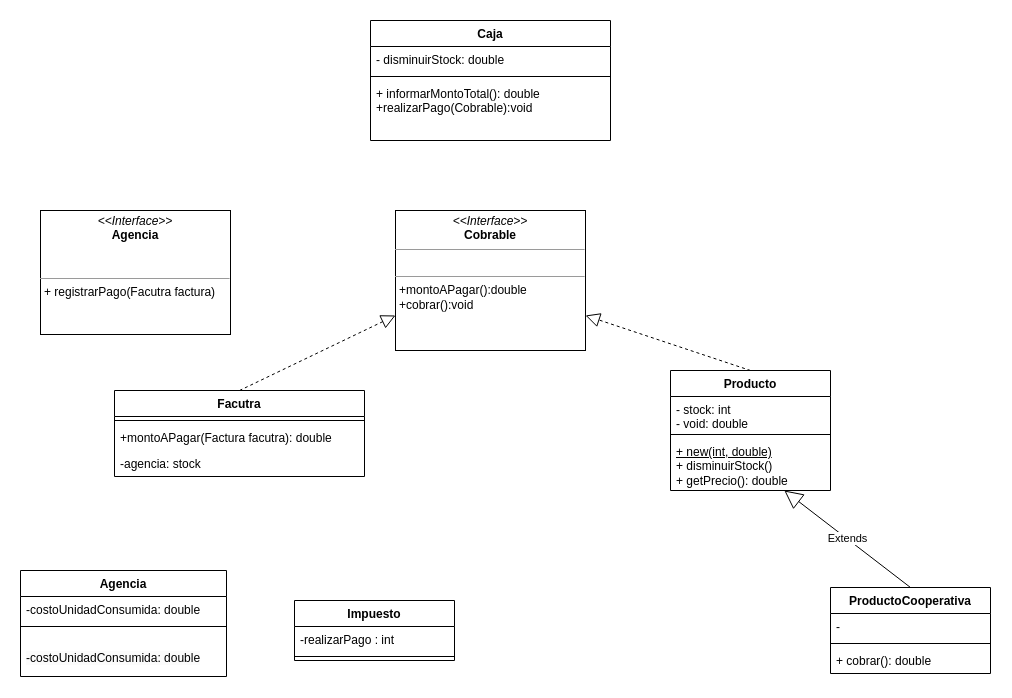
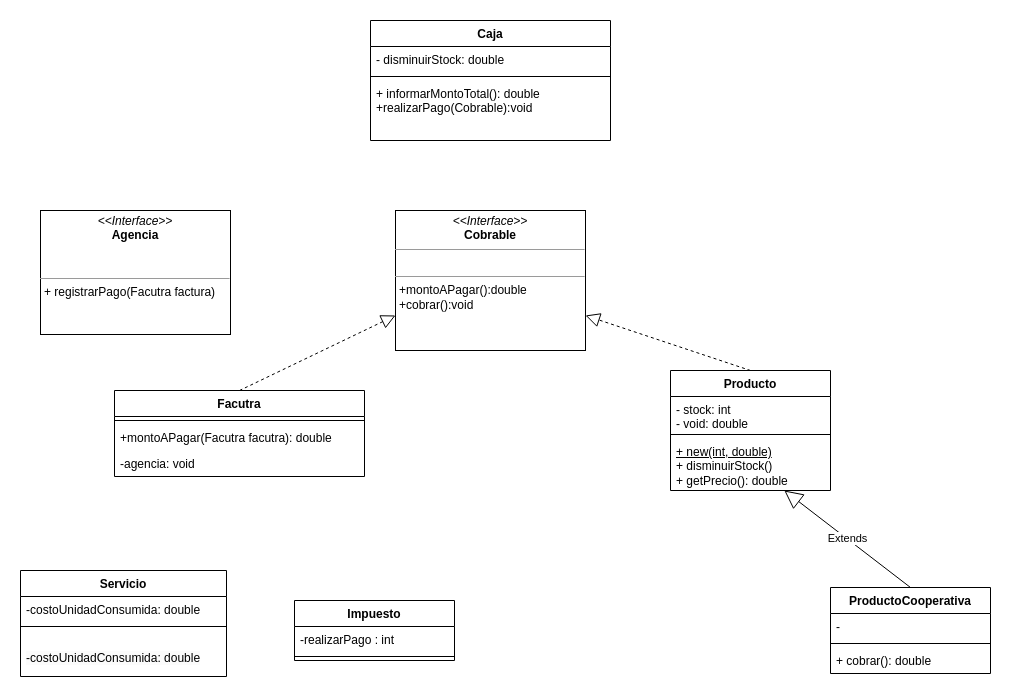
node "+montoAPagar(Factura facutra): double": label "+montoAPagar(Factura facutra): double" -> "+montoAPagar(Facutra facutra): double"
node "-agencia: stock": label "-agencia: stock" -> "-agencia: void"
node "Agencia": label "Agencia" -> "Servicio"
